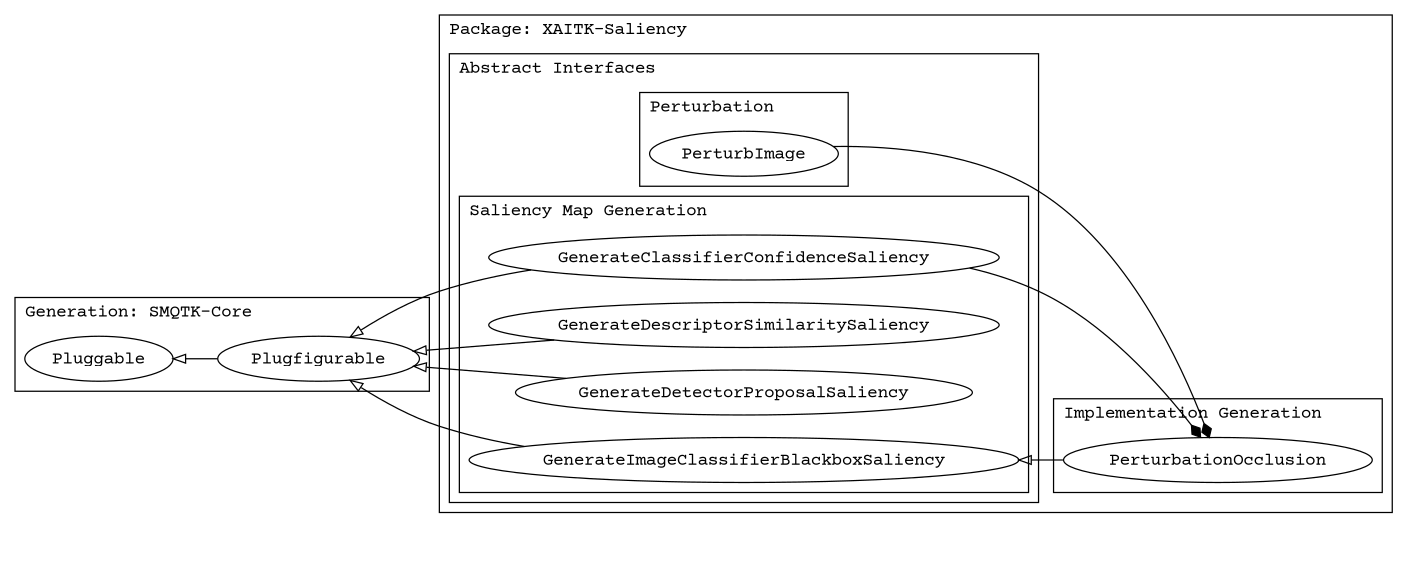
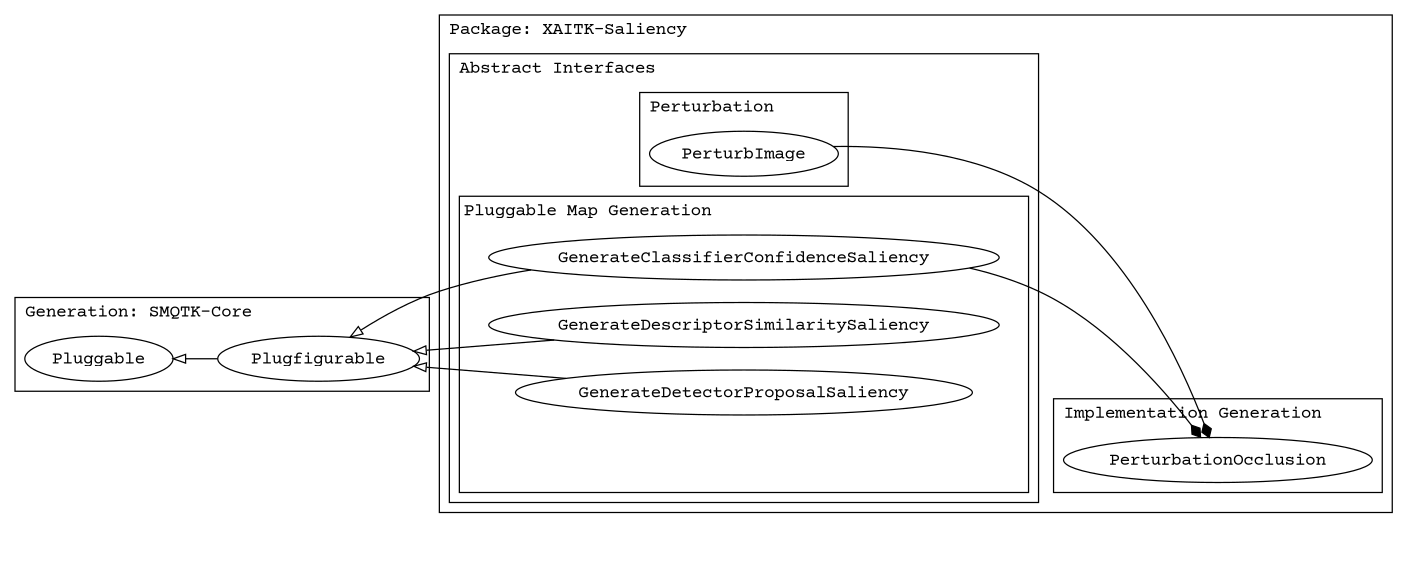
cluster "Saliency Map Generation": label "Saliency Map Generation" -> "Pluggable Map Generation"
node "GenerateImageClassifierBlackboxSaliency": removed
